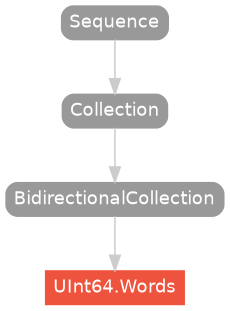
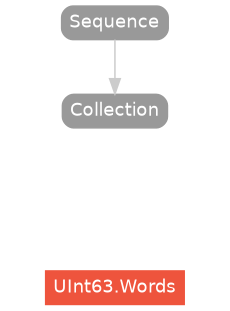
node "BidirectionalCollection": removed
node "UInt64.Words": label "UInt64.Words" -> "UInt63.Words"
